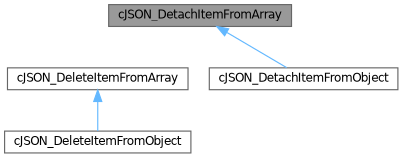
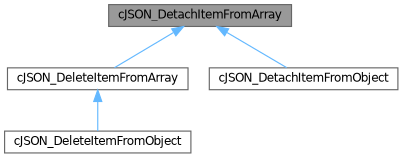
edge "cJSON_DeleteItemFromArray" -> "cJSON_DetachItemFromArray": added
